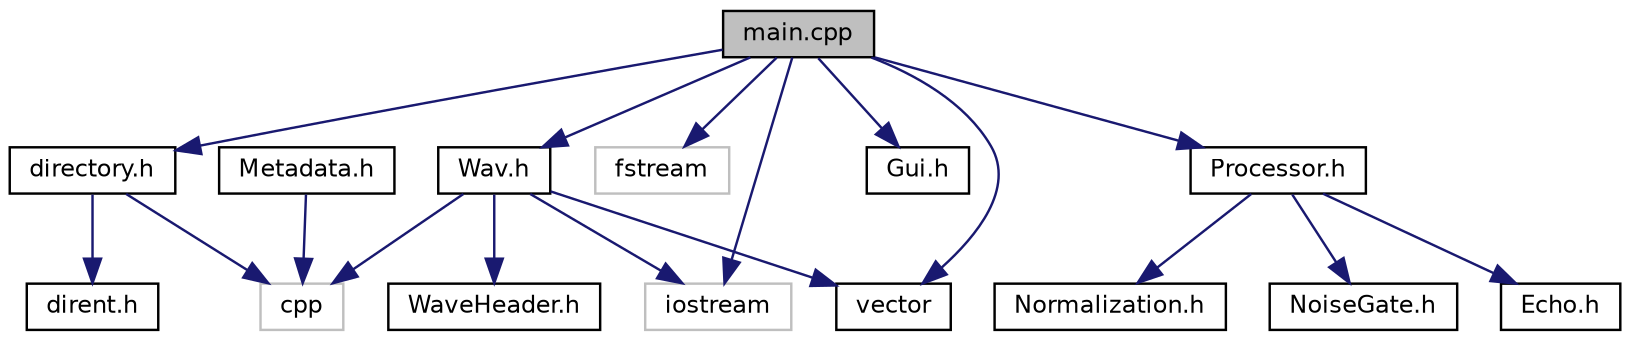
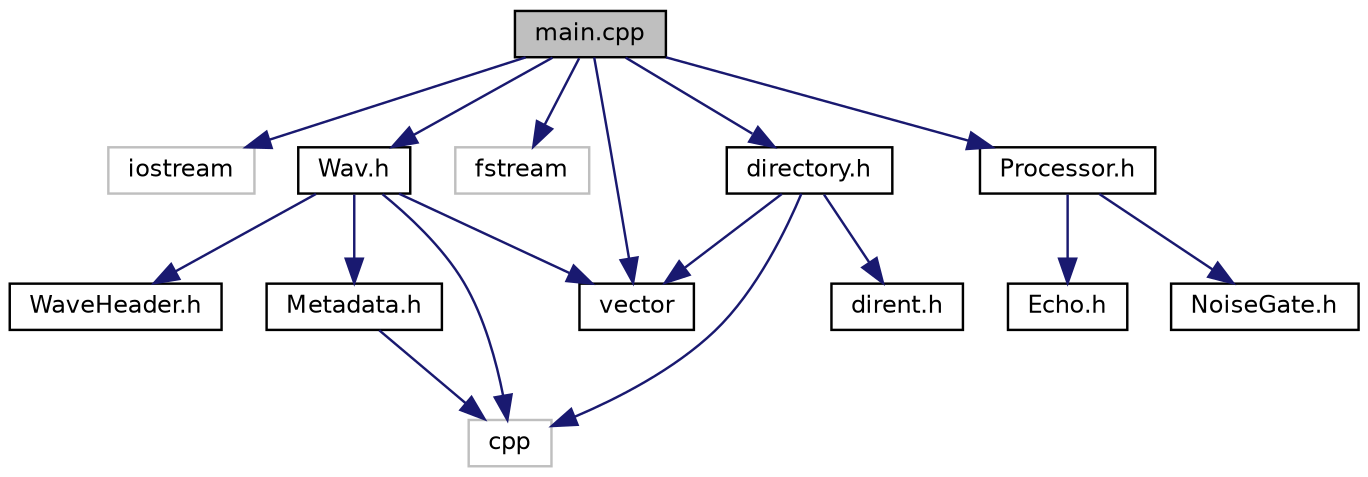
node "Gui.h": removed
edge "directory.h" -> "vector": added
edge "Wav.h" -> "iostream": now "Wav.h" -> "Metadata.h"
node "Normalization.h": removed
